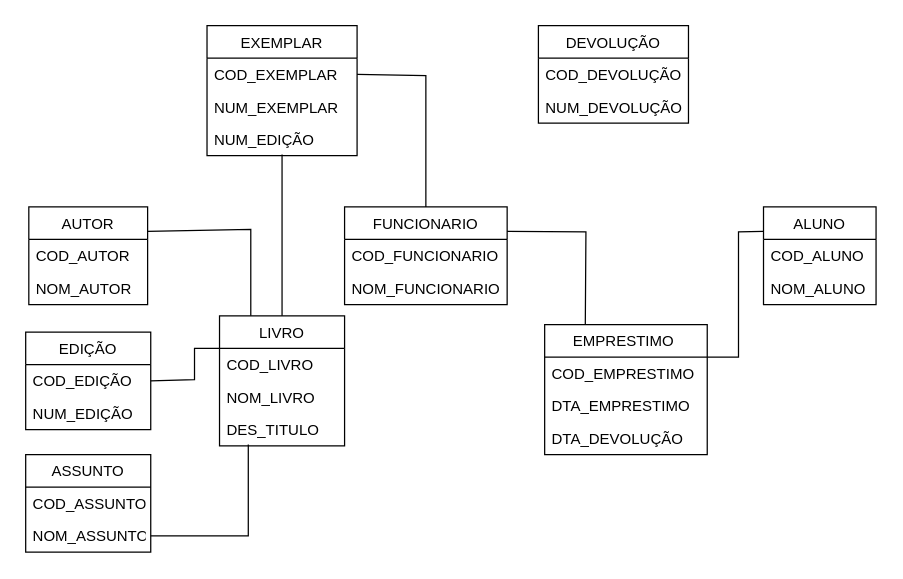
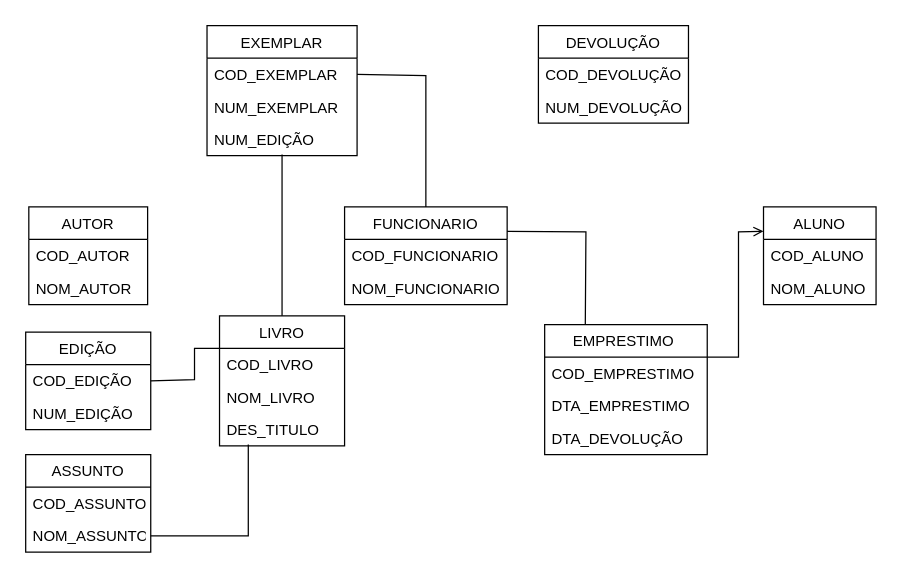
edge "AUTOR" -- "LIVRO": removed
edge "ALUNO" -- "EMPRESTIMO": arrowhead none -> open
